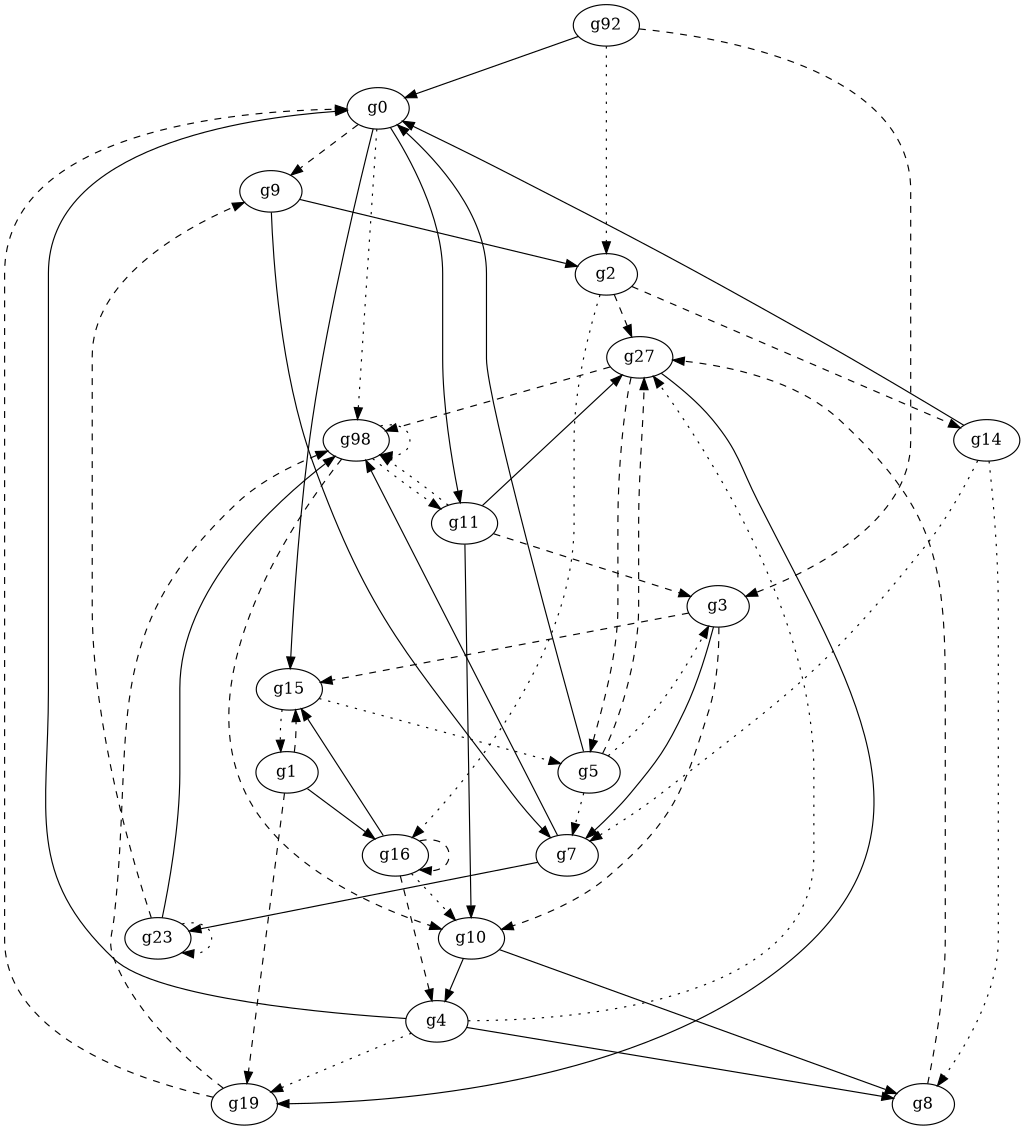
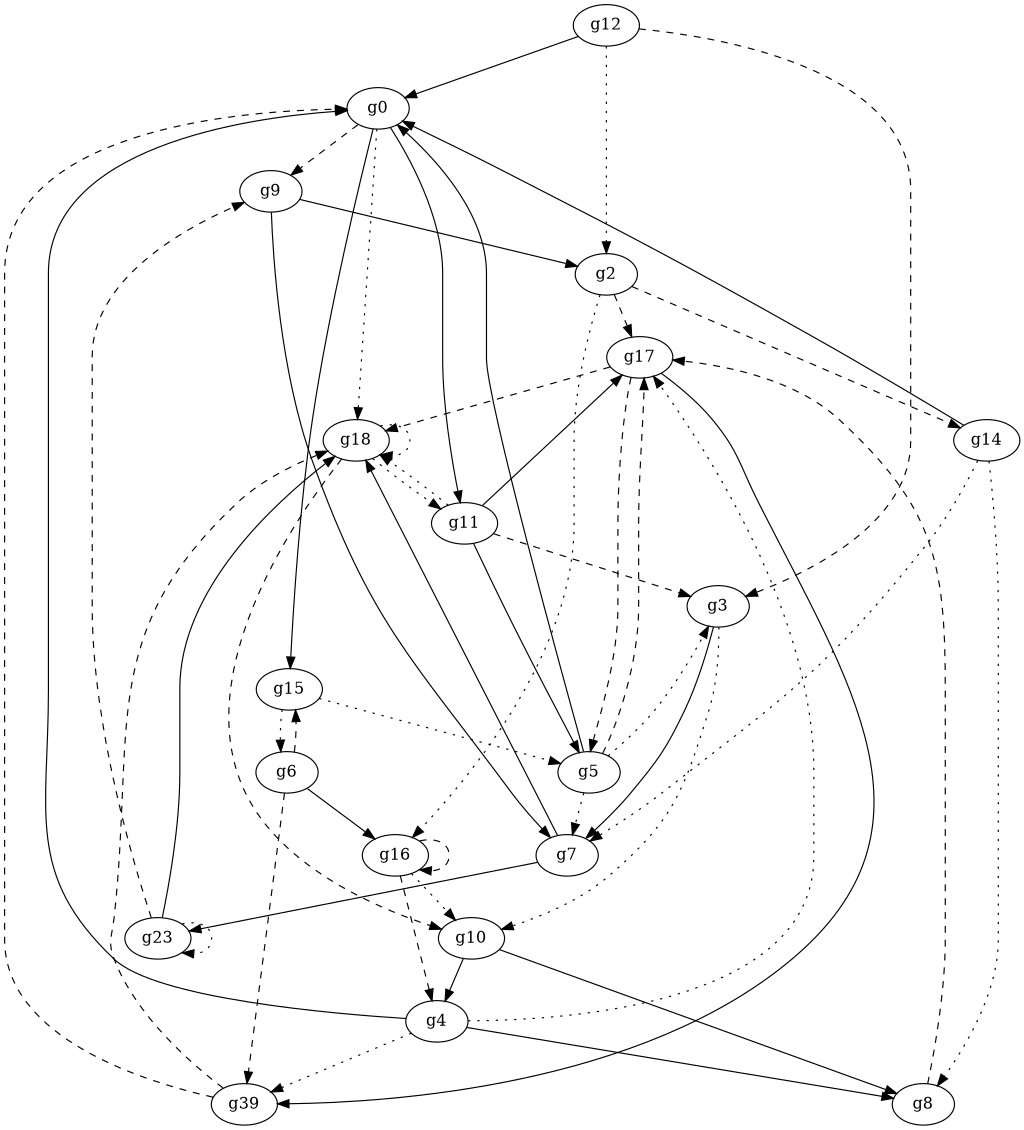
node "g92": label "g92" -> "g12"
node "g27": label "g27" -> "g17"
node "g98": label "g98" -> "g18"
edge "g3" -> "g15": removed
edge "g11" -> "g10": now "g11" -> "g5"
node "g1": label "g1" -> "g6"
edge "g16" -> "g15": removed
edge "g3" -> "g10": style dashed -> dotted
node "g19": label "g19" -> "g39"
